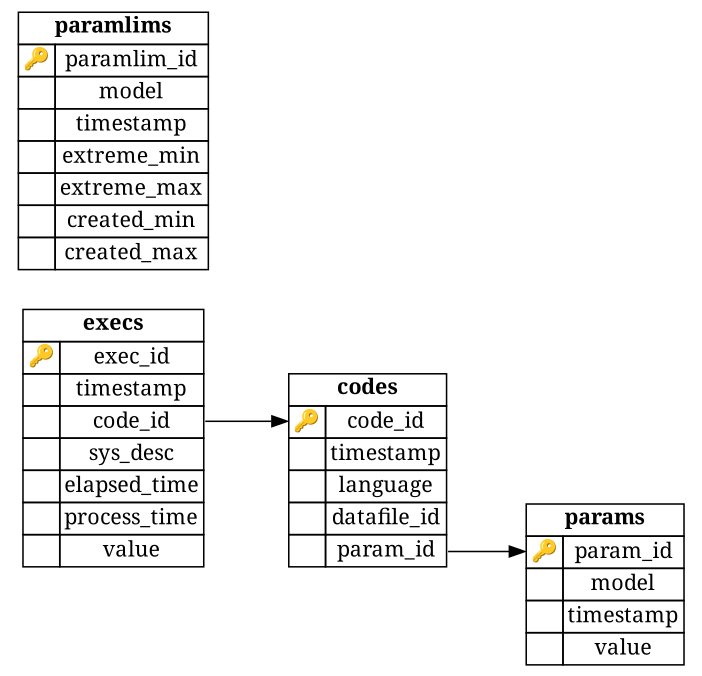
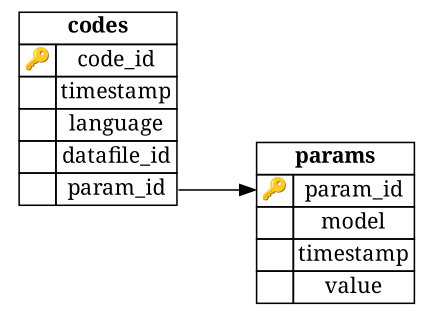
node "paramlims": removed
node "execs": removed
